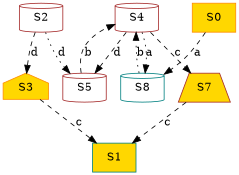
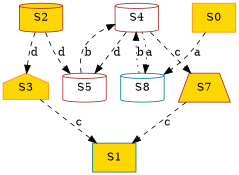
node "S2": fillcolor white -> gold
edge "S2" -> "S5": style dotted -> dashed
